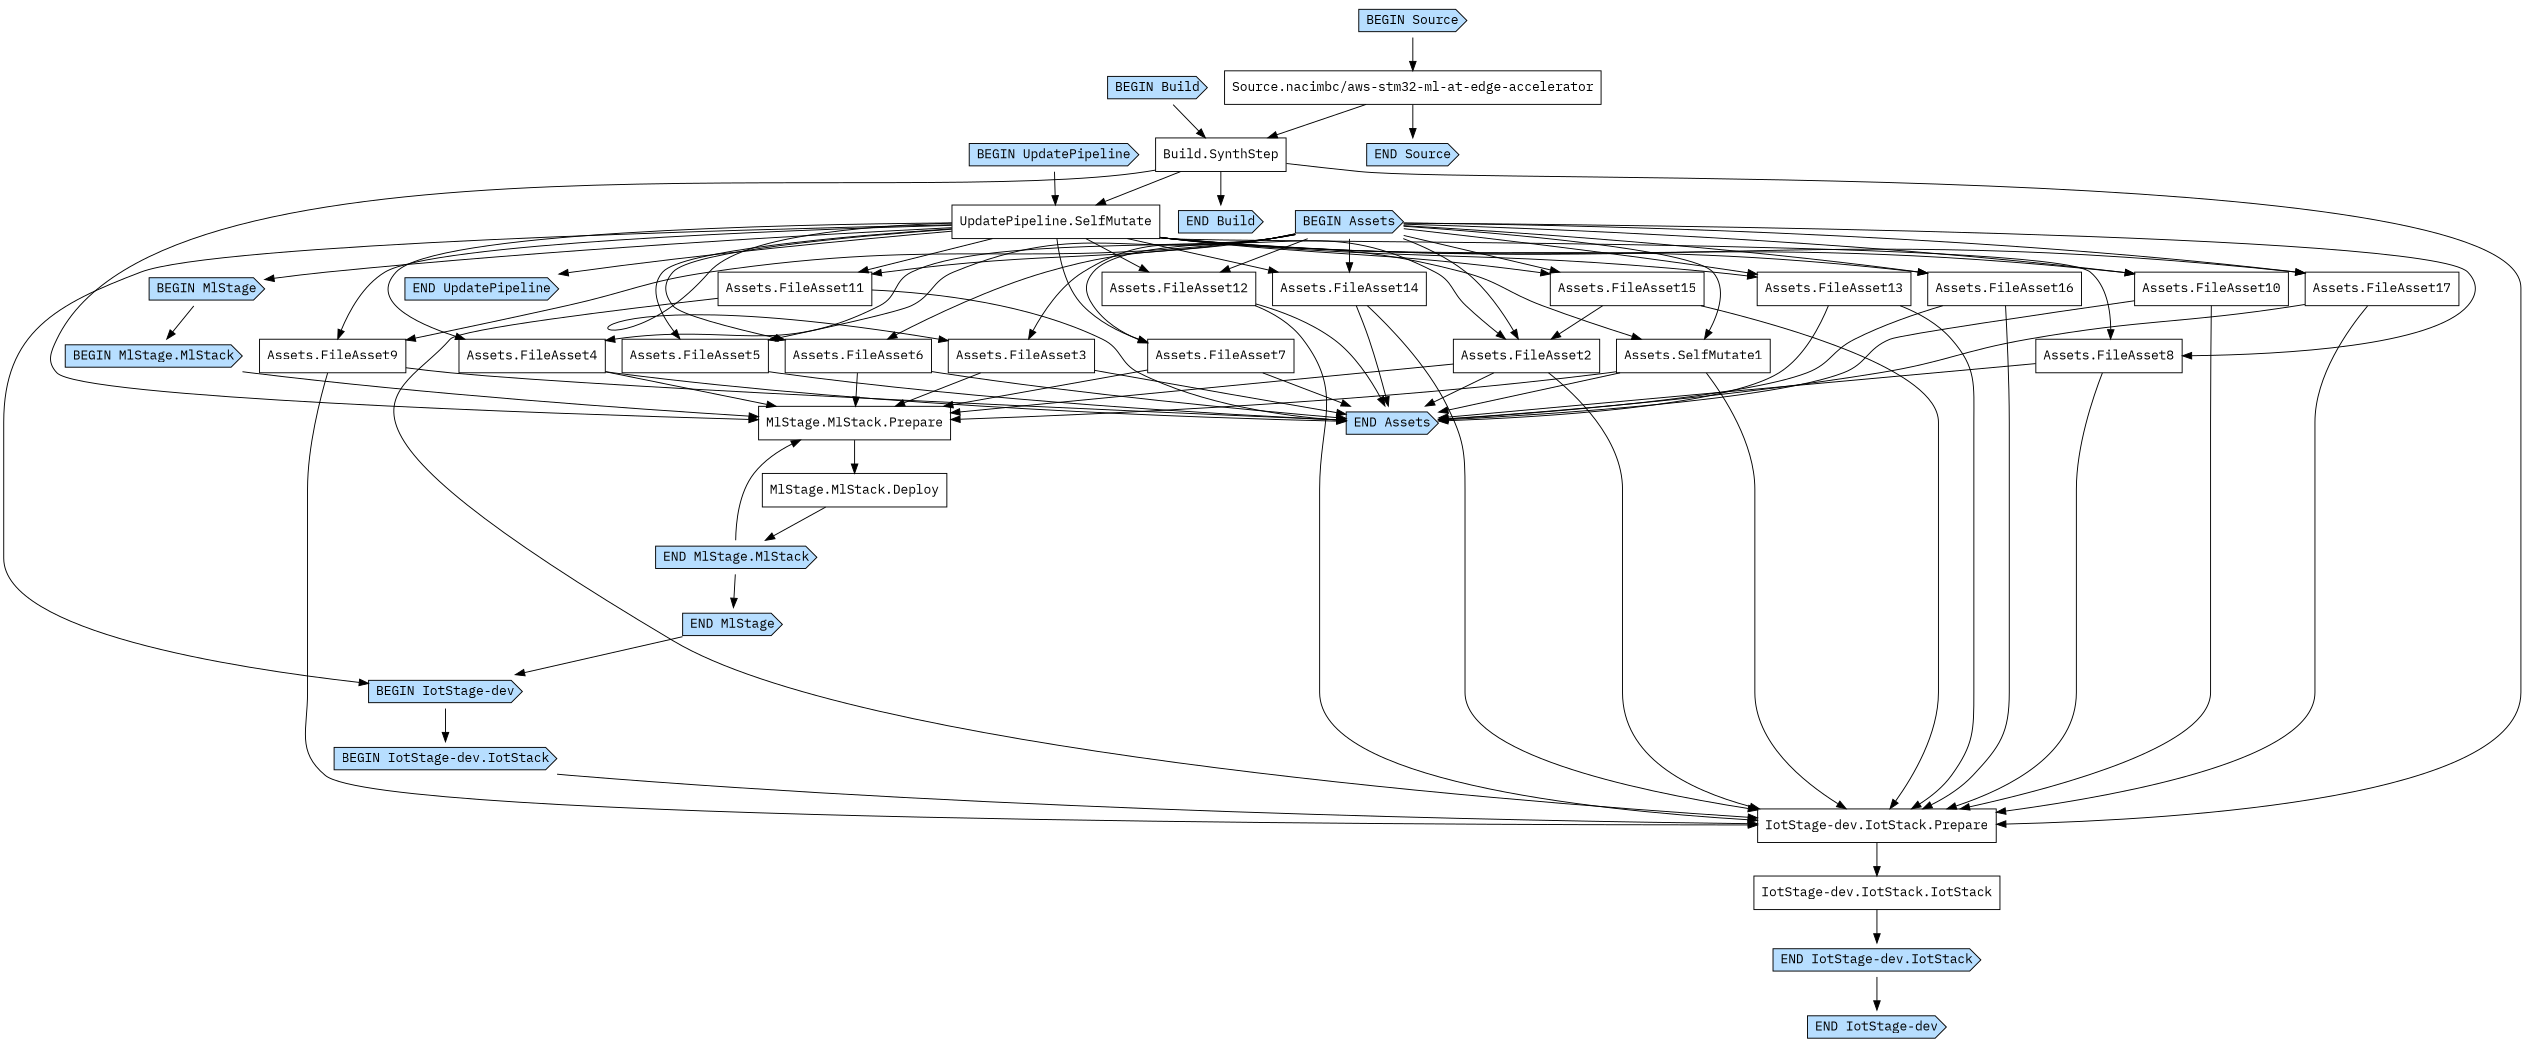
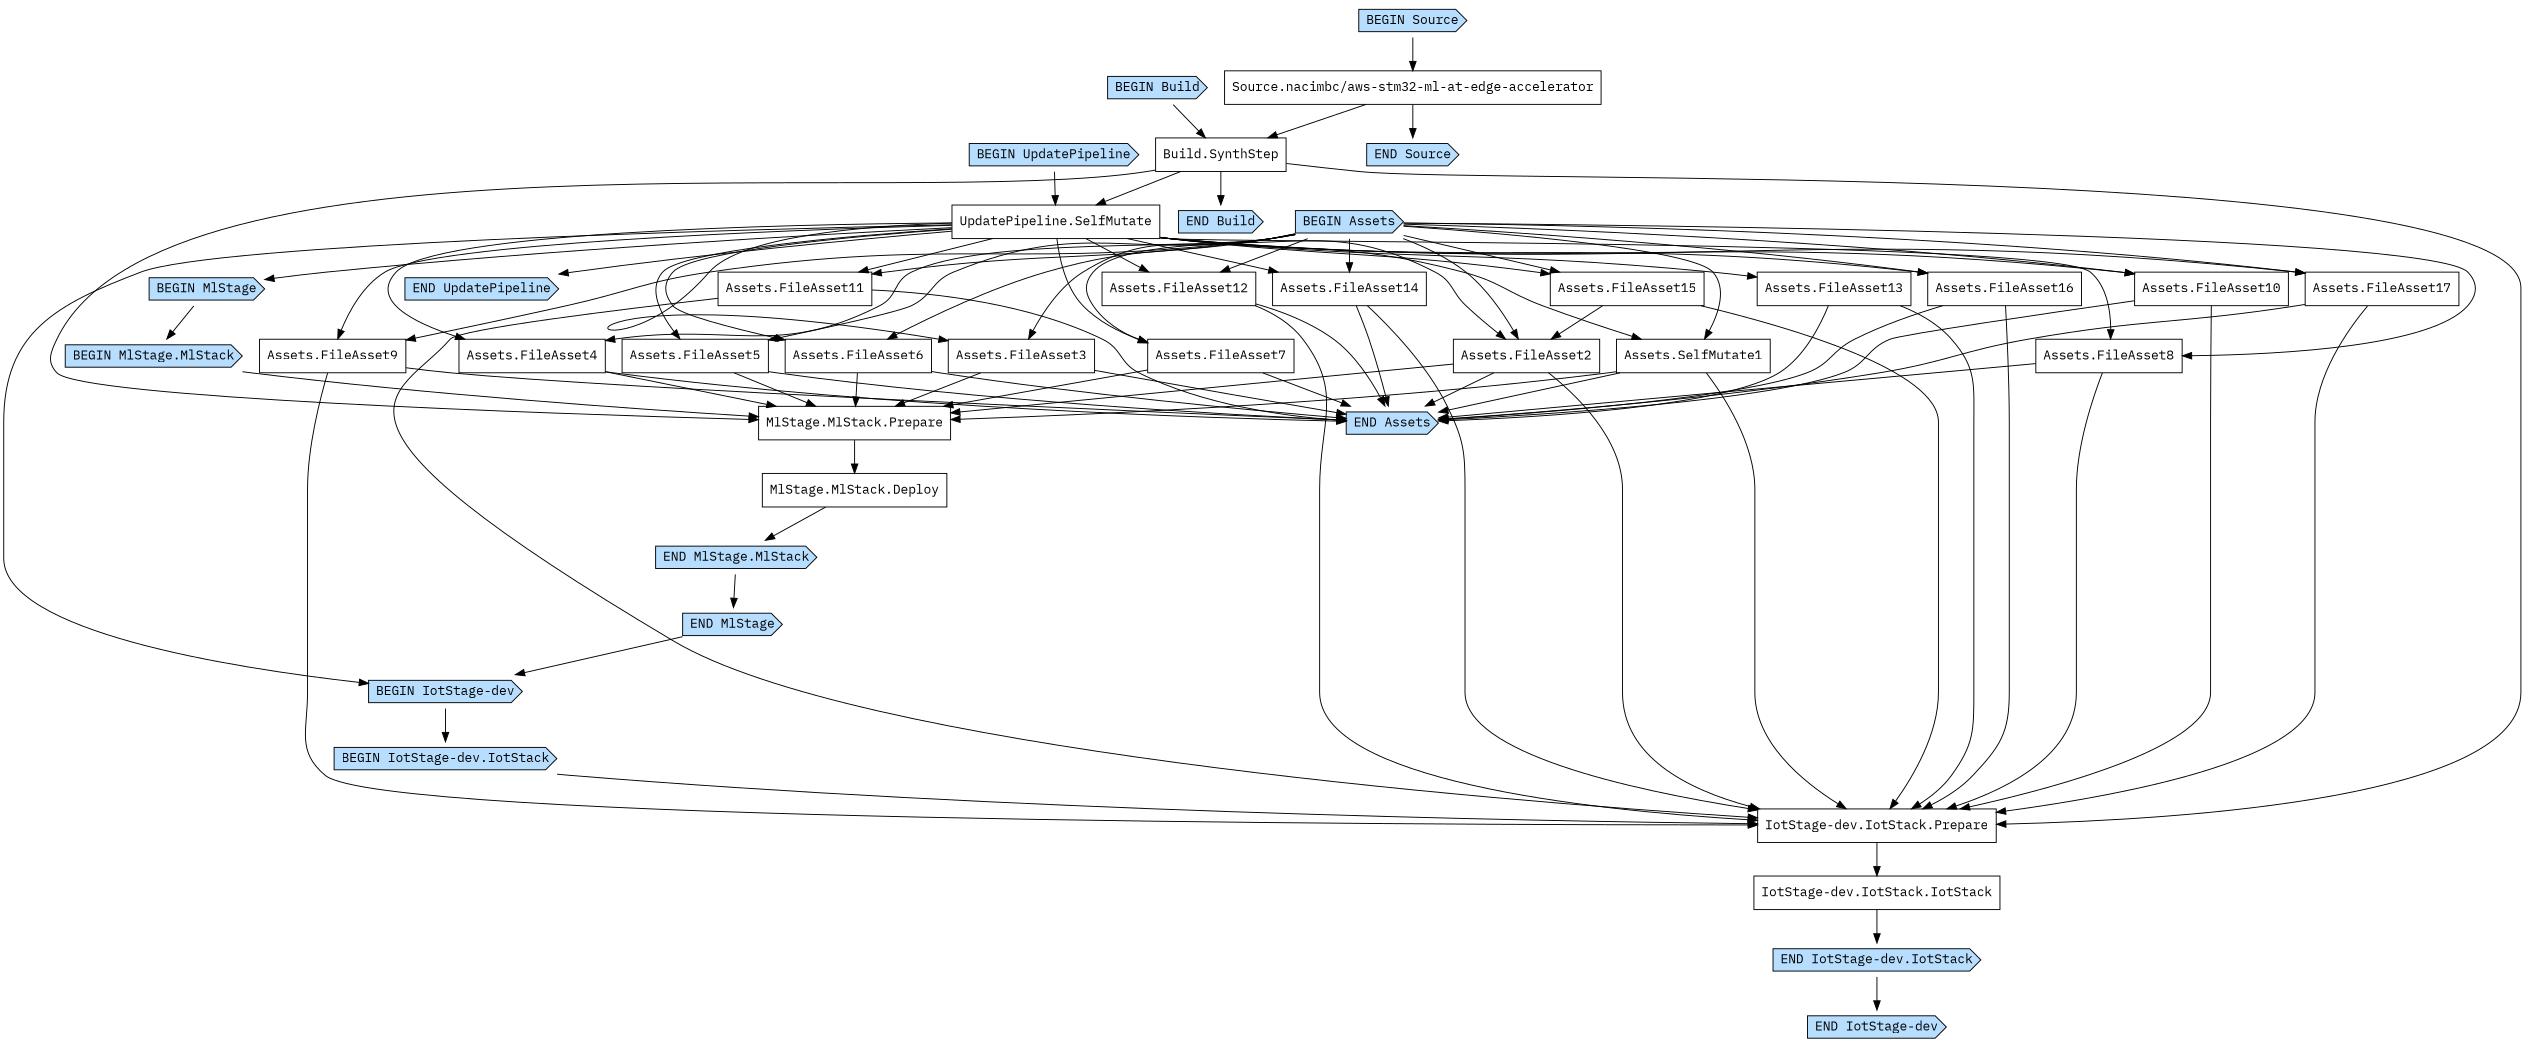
edge "BEGIN Assets" -> "Assets.FileAsset13": removed
edge "END MlStage.MlStack" -> "MlStage.MlStack.Prepare": now "Assets.FileAsset5" -> "MlStage.MlStack.Prepare"
